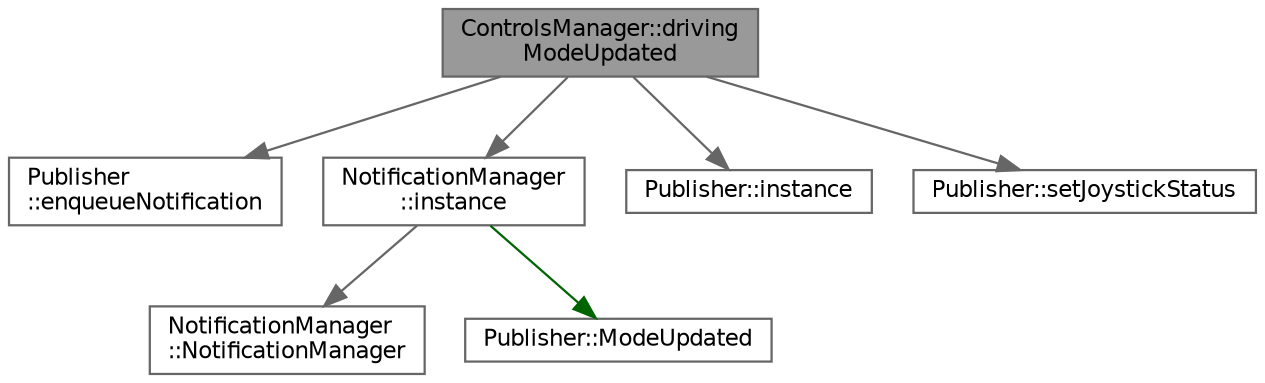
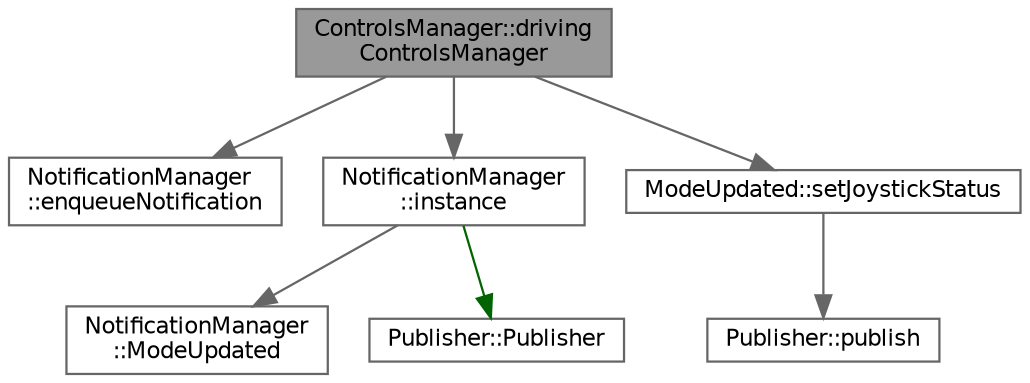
node "ControlsManager::driving ModeUpdated": label "ControlsManager::driving ModeUpdated" -> "ControlsManager::driving ControlsManager"
node "Publisher ::enqueueNotification": label "Publisher ::enqueueNotification" -> "NotificationManager ::enqueueNotification"
node "Publisher::instance": removed
node "Publisher::setJoystickStatus": label "Publisher::setJoystickStatus" -> "ModeUpdated::setJoystickStatus"
node "NotificationManager ::NotificationManager": label "NotificationManager ::NotificationManager" -> "NotificationManager ::ModeUpdated"
node "Publisher::ModeUpdated": label "Publisher::ModeUpdated" -> "Publisher::Publisher"
node "Publisher::publish": added
